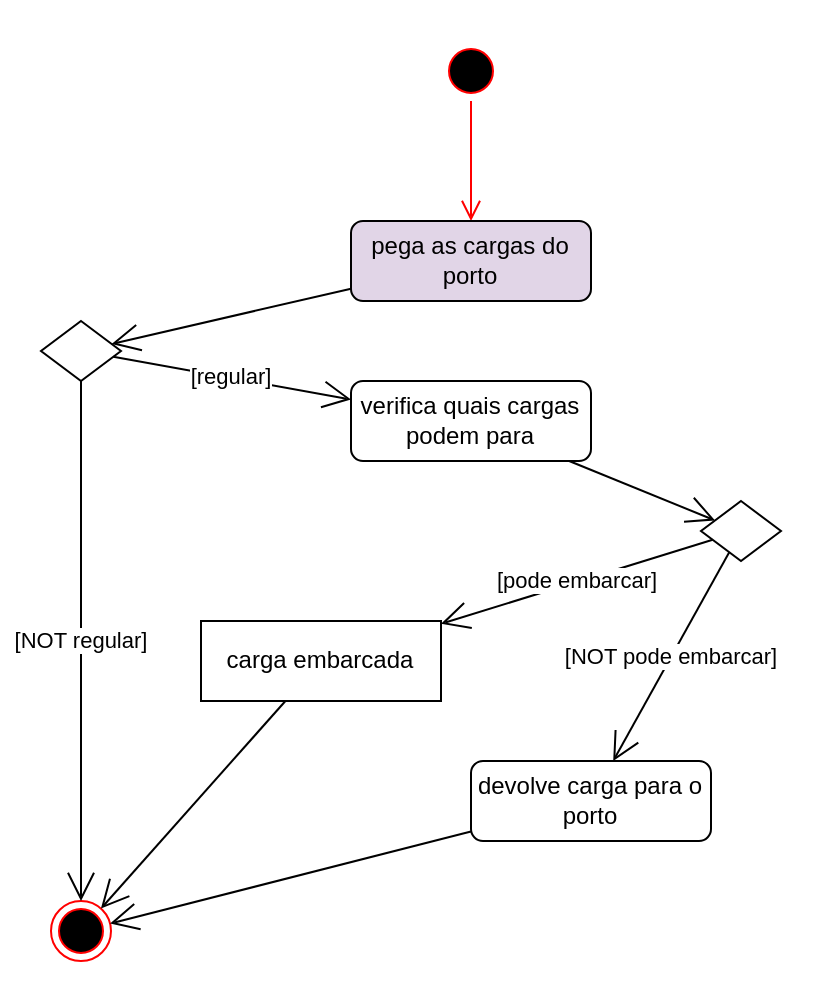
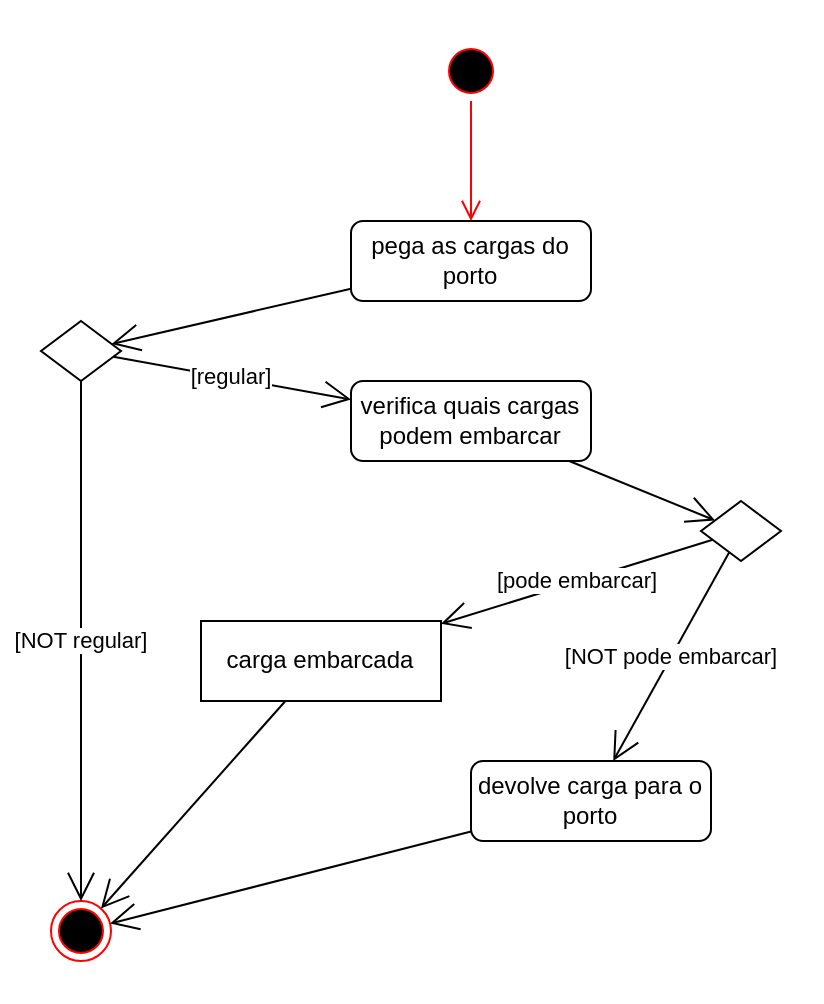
node "pega as cargas do porto": fillcolor #e1d5e7 -> #ffffff
node "verifica quais cargas podem para": label "verifica quais cargas podem para" -> "verifica quais cargas podem embarcar"
